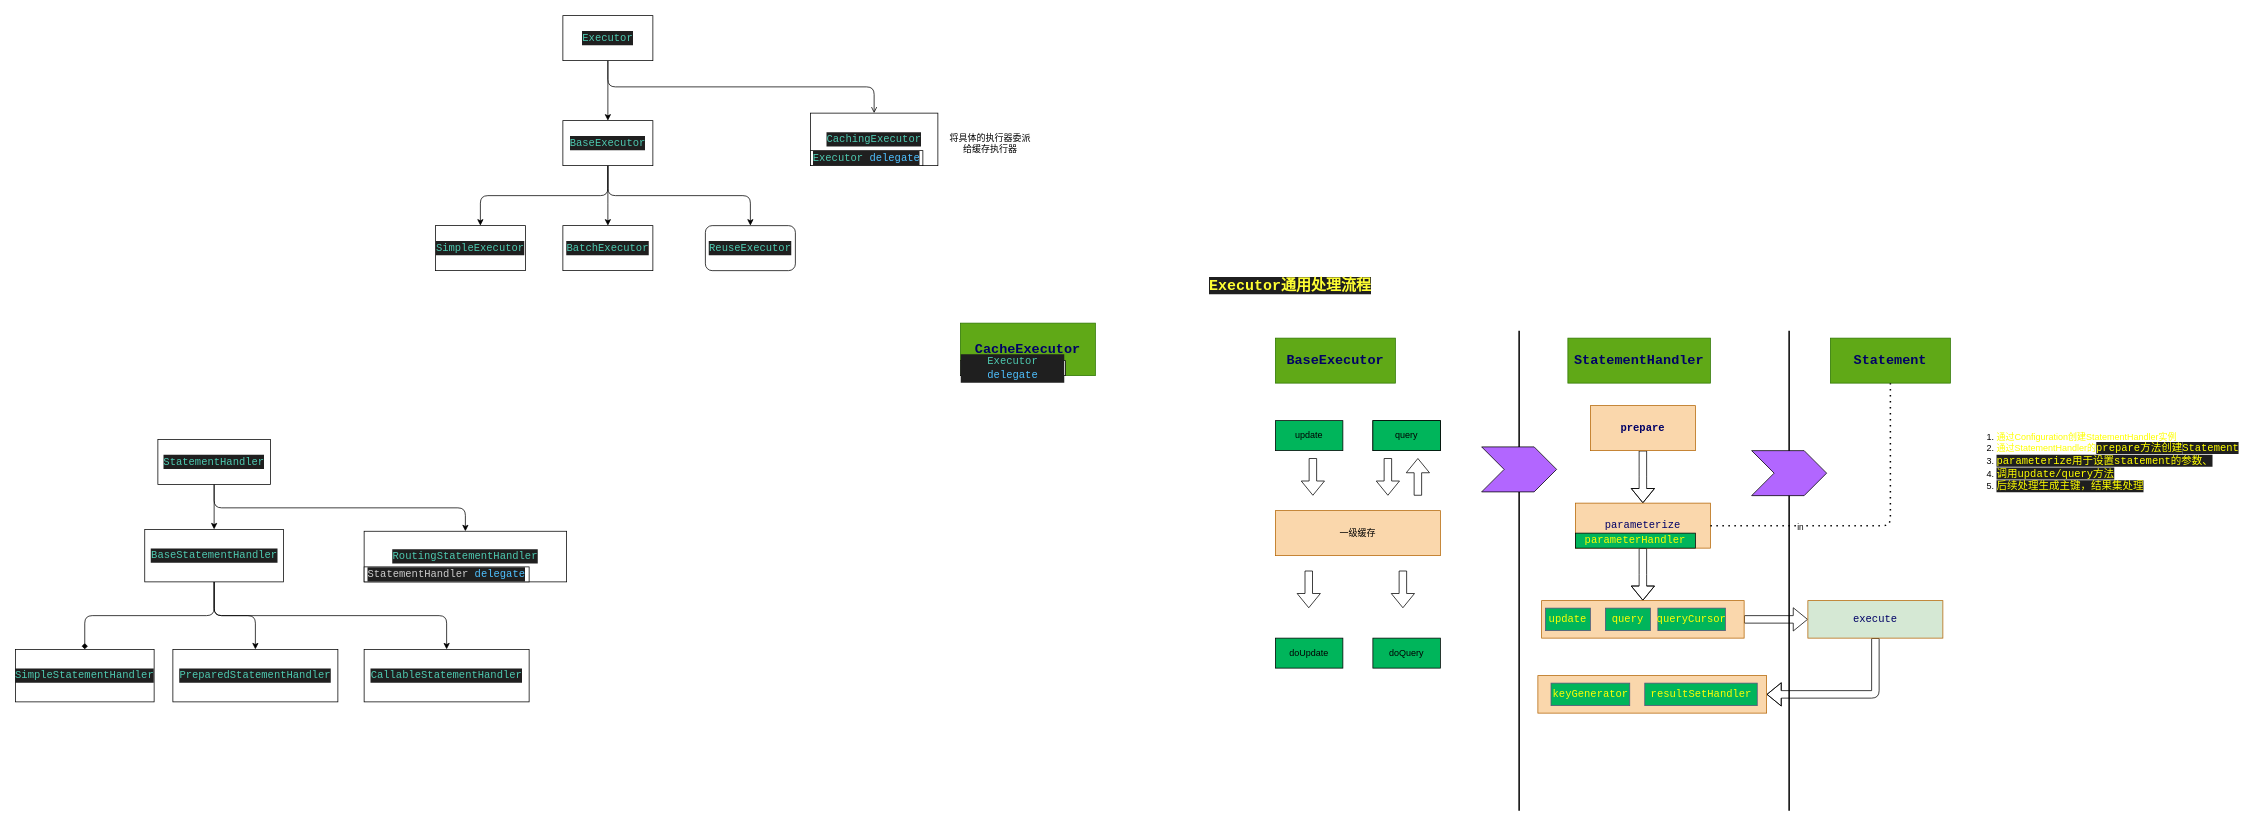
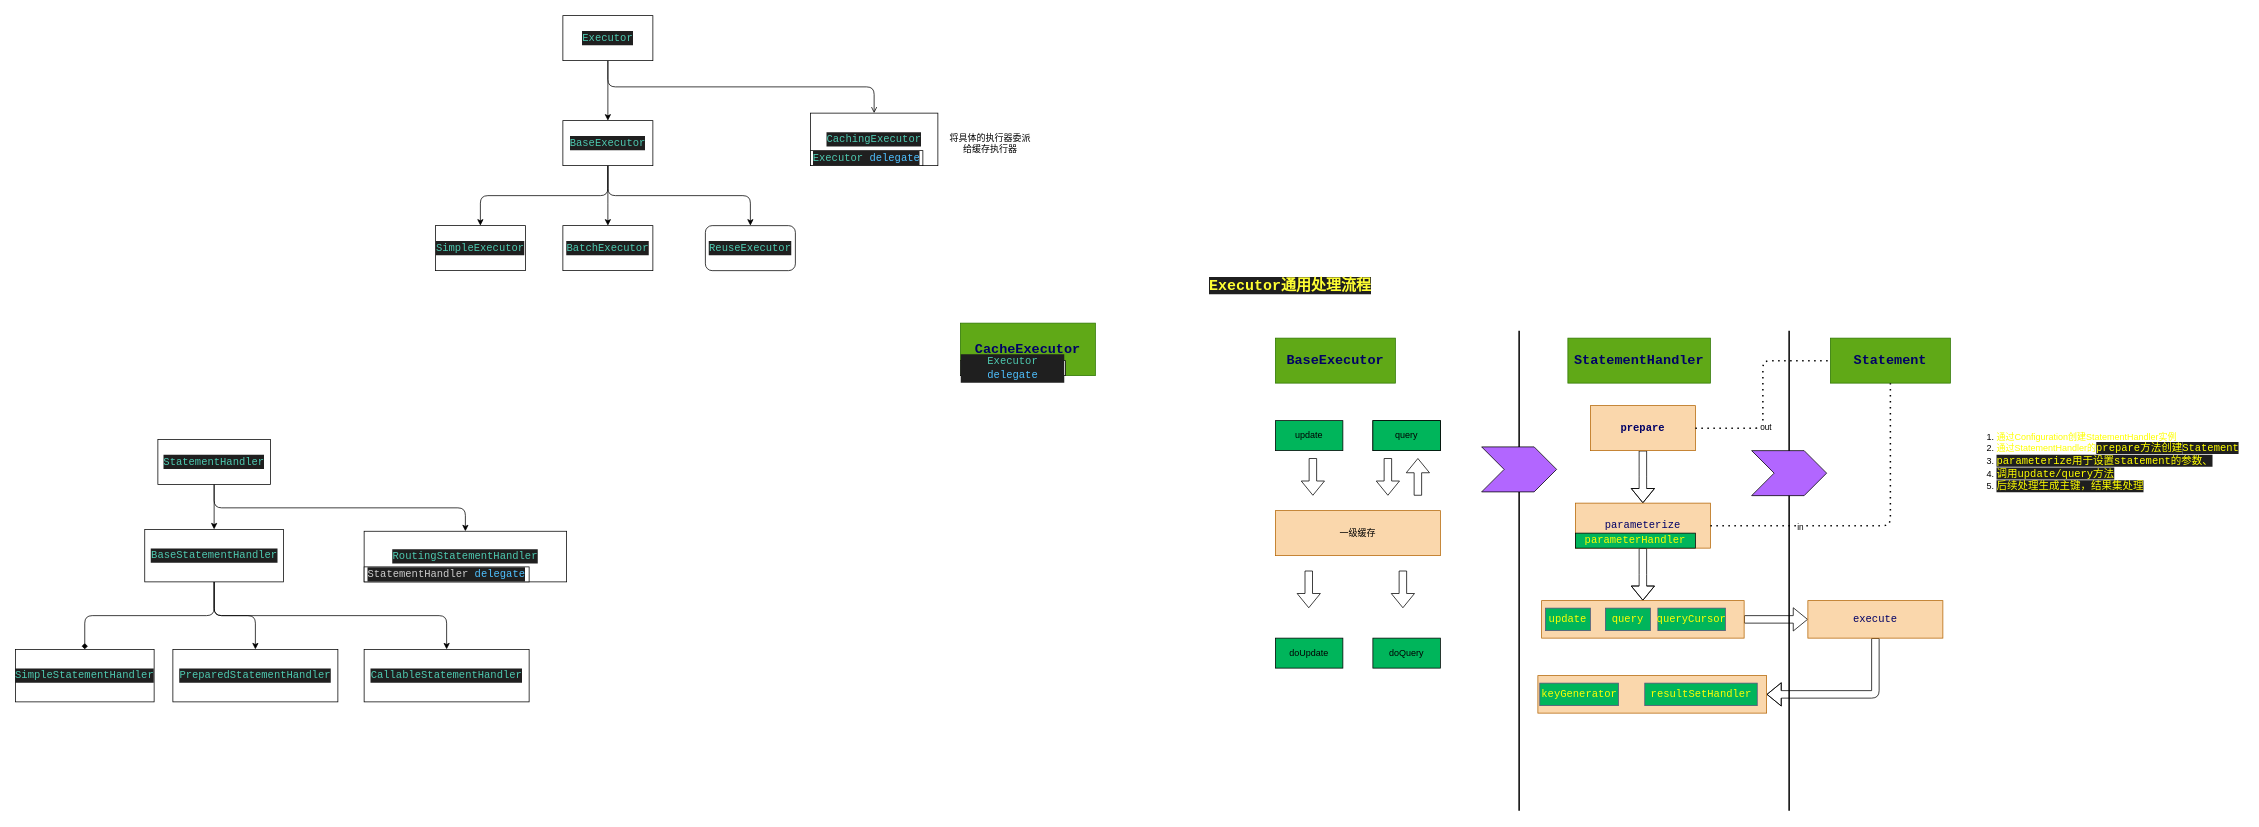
edge "Statement" -- "prepare": added, label "out"
node "execute": fillcolor #d5e8d4 -> #fad7ac
node "keyGenerator": moved (1590, 694) -> (1579, 694)
